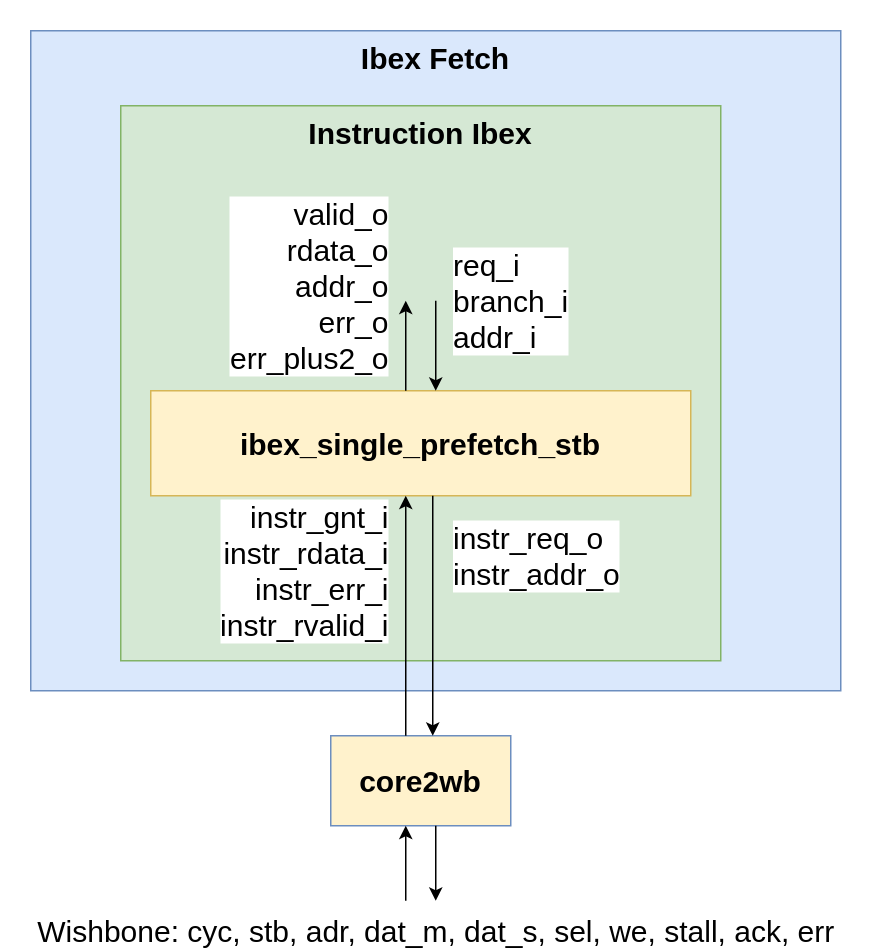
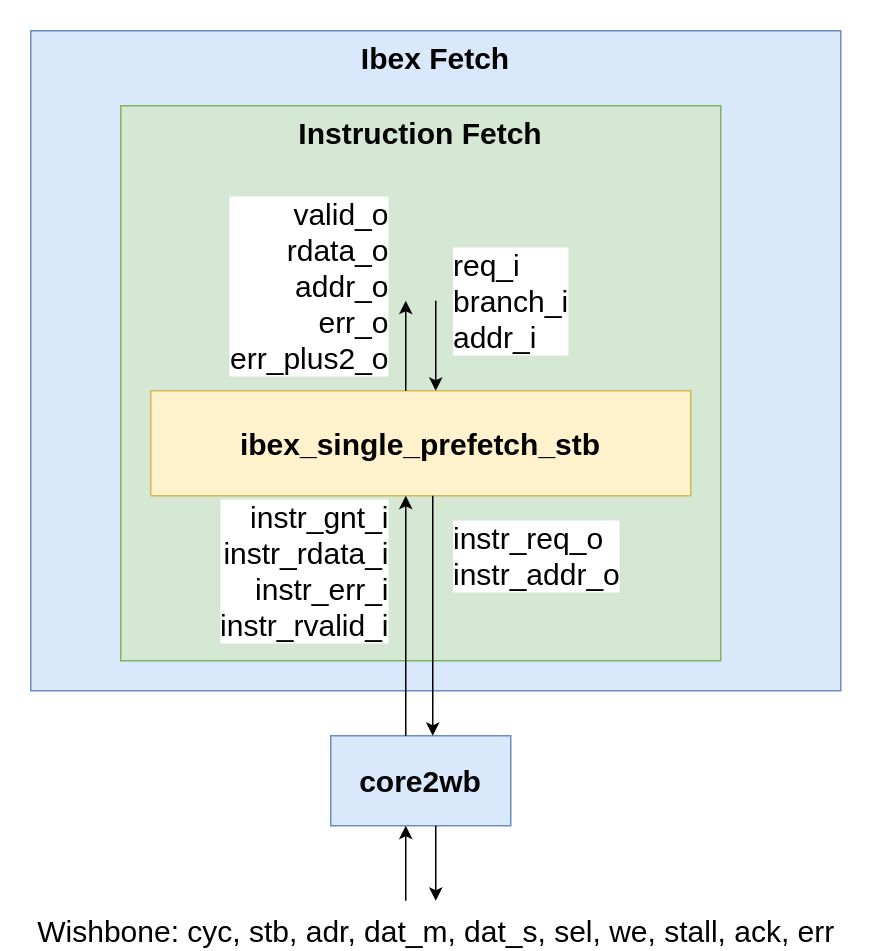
node "Instruction Ibex": label "Instruction Ibex" -> "Instruction Fetch"
node "core2wb": fillcolor #fff2cc -> #dae8fc
